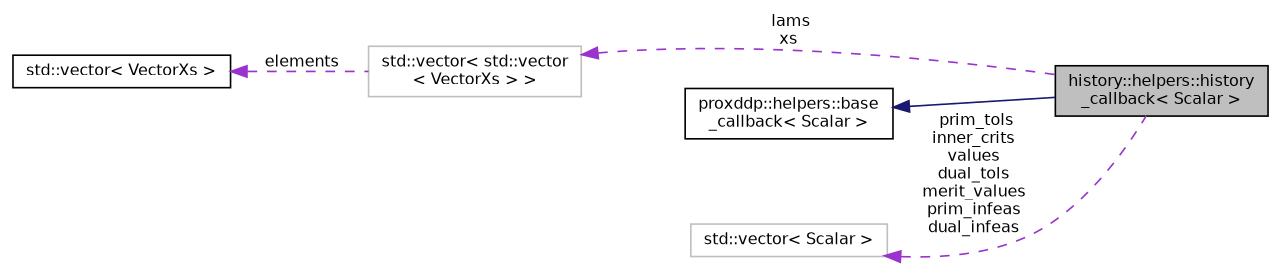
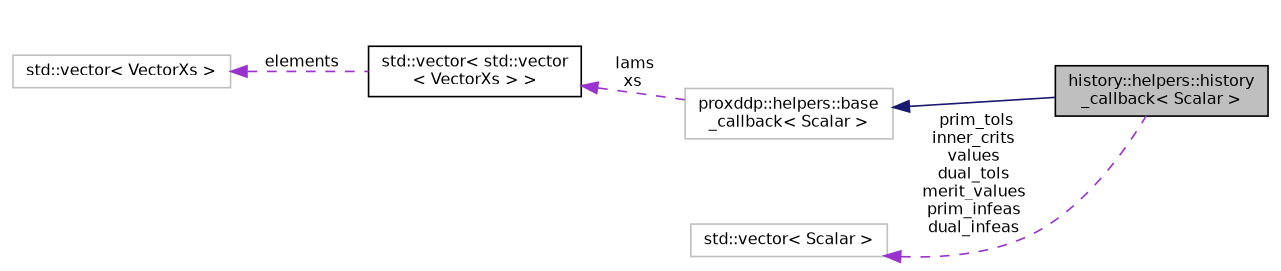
edge "history::helpers::history _callback< Scalar >" -> "std::vector< std::vector < VectorXs > >": now "proxddp::helpers::base _callback< Scalar >" -> "std::vector< std::vector < VectorXs > >"
node "std::vector< VectorXs >": color black -> grey75
node "std::vector< std::vector < VectorXs > >": color grey75 -> black
node "proxddp::helpers::base _callback< Scalar >": color black -> grey75
